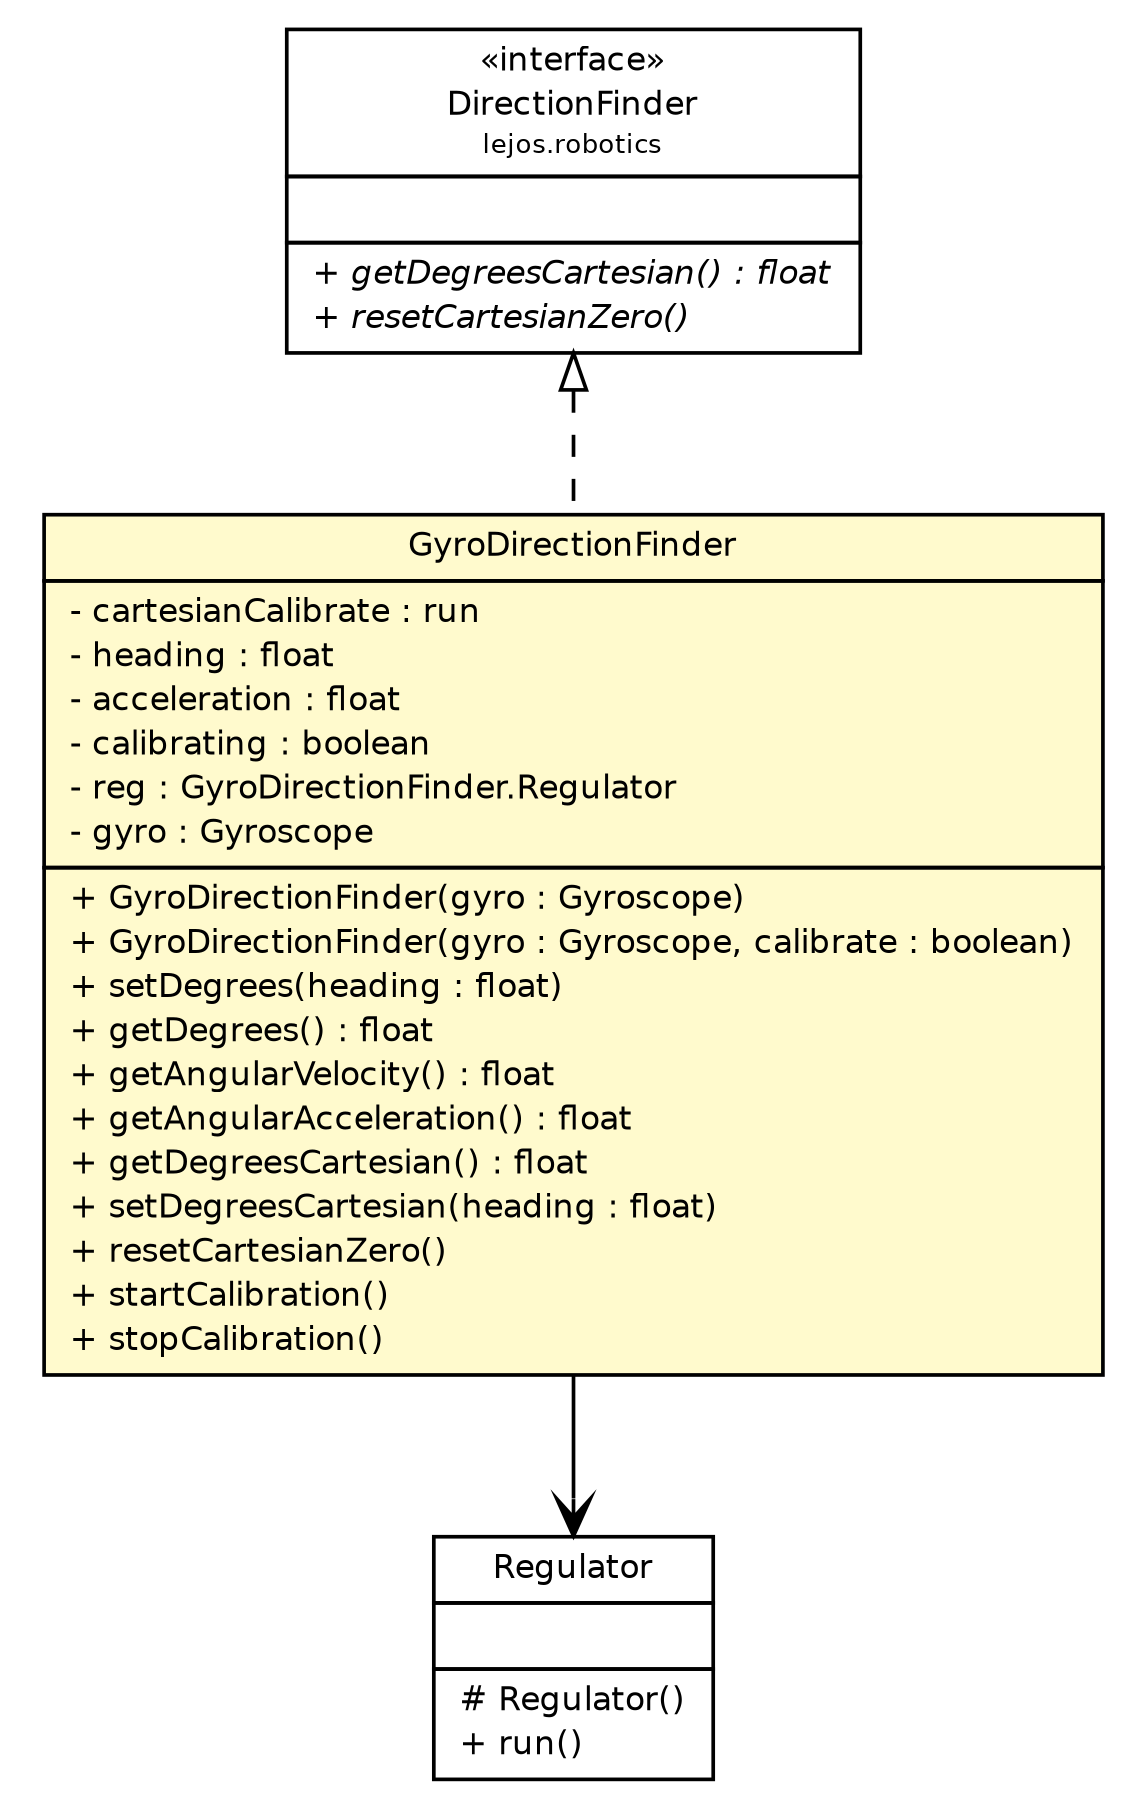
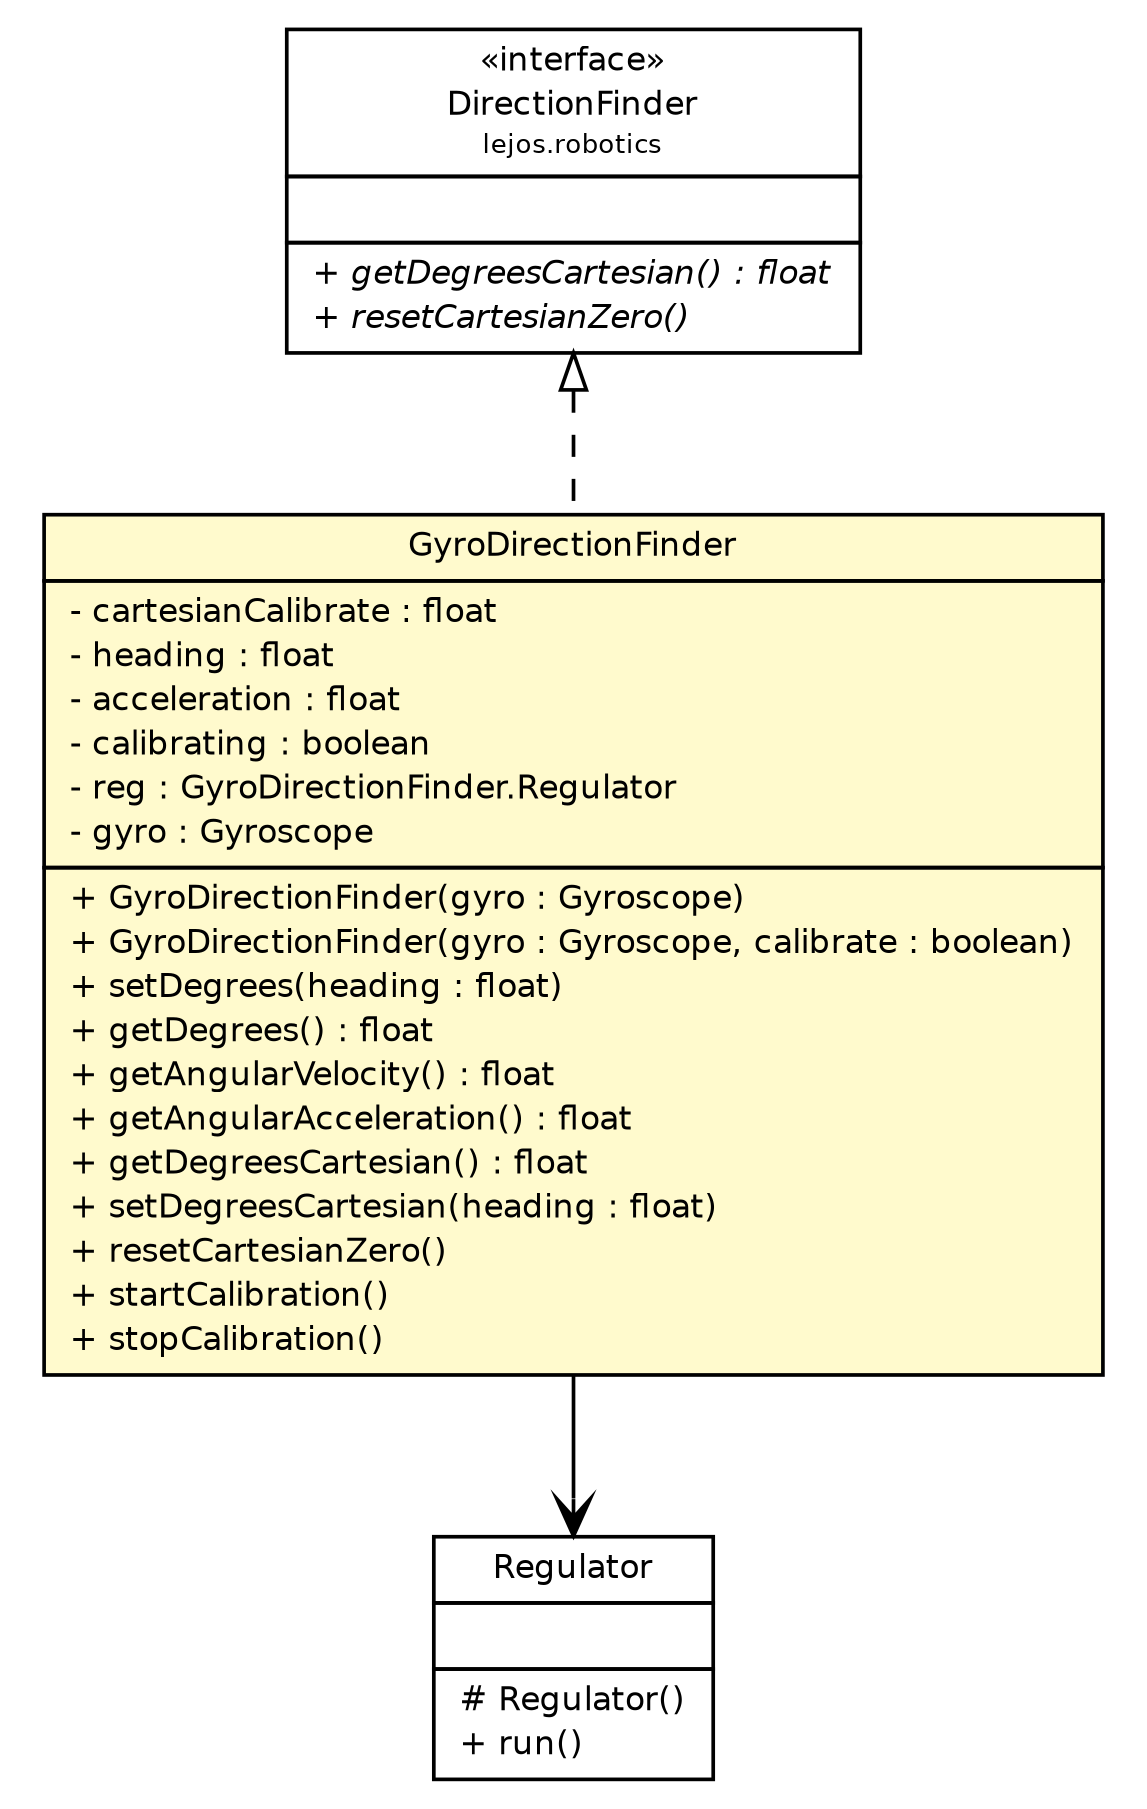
node "GyroDirectionFinder": text "- cartesianCalibrate : run" -> "- cartesianCalibrate : float"
